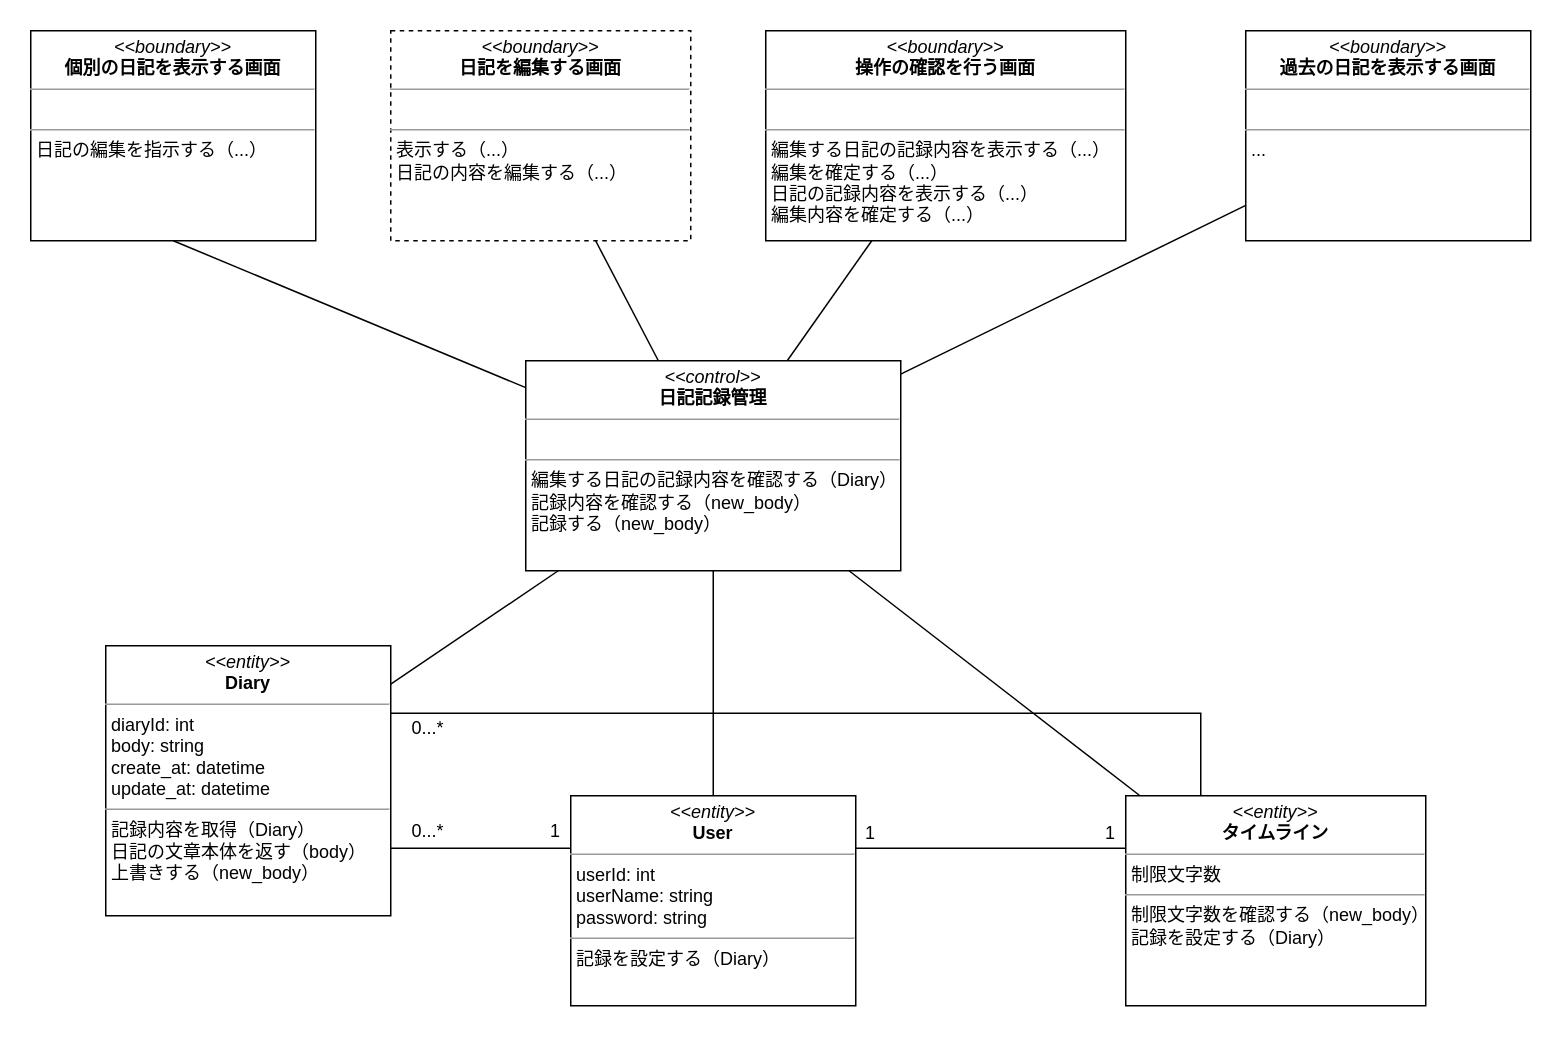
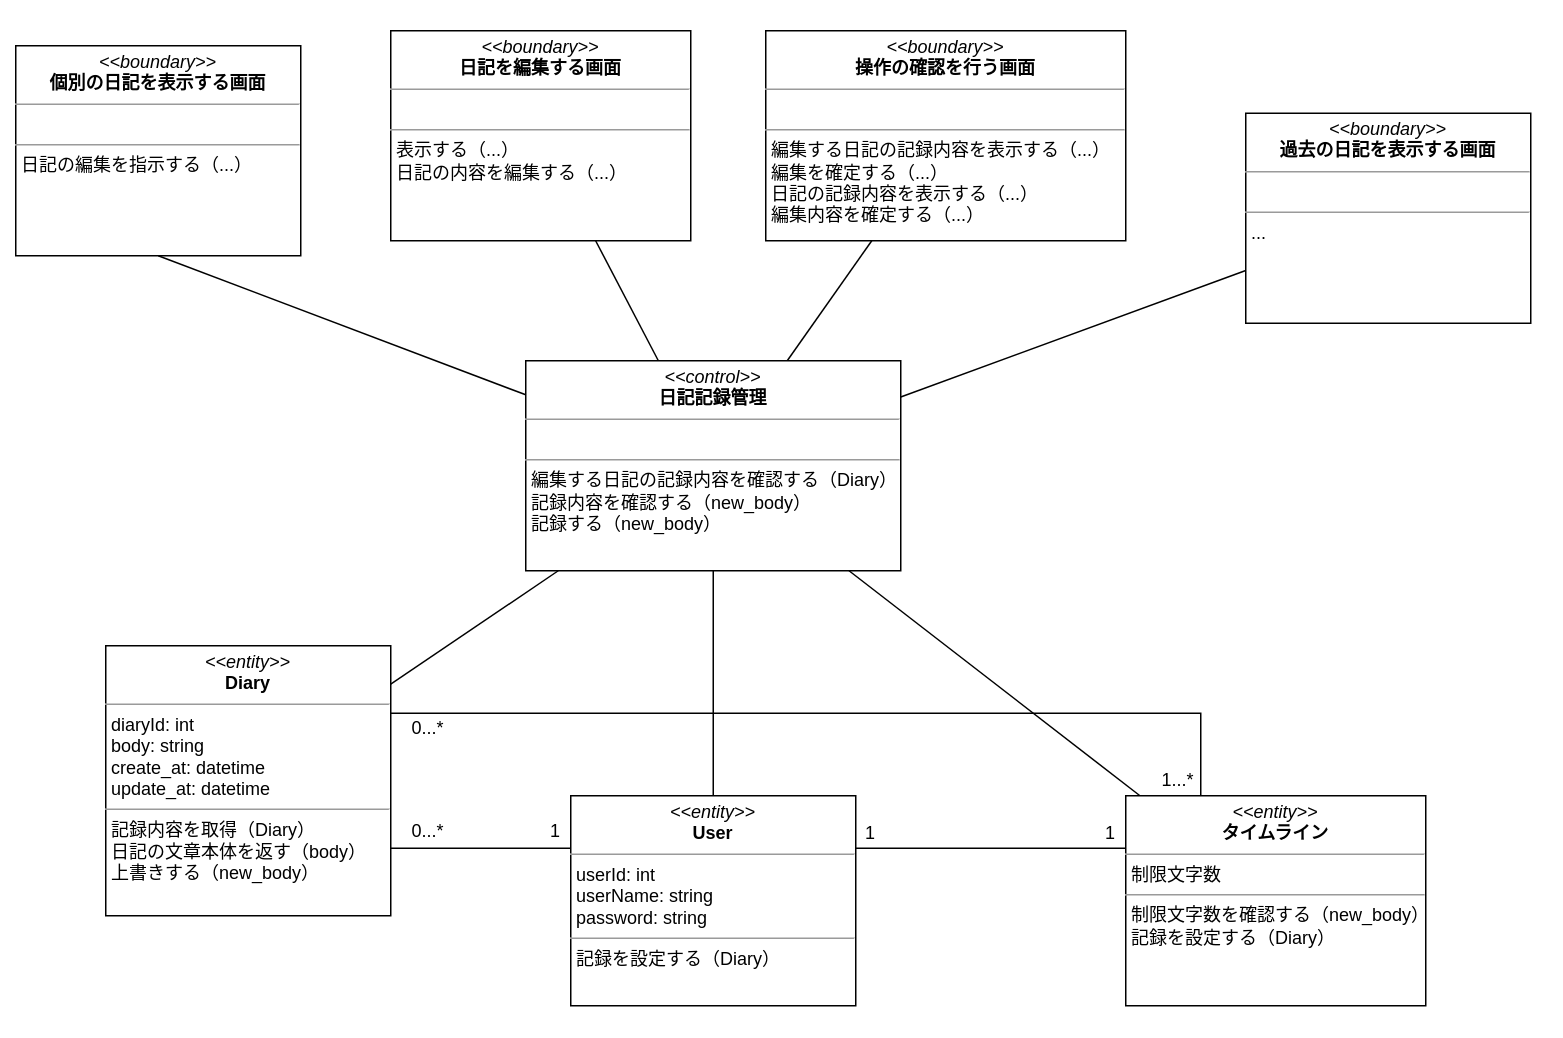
node "<<boundary>> 個別の日記を表示する画面 日記の編集を指示する（...）": moved (173, 136) -> (158, 151)
node "<<boundary>> 日記を編集する画面 表示する（...） 日記の内容を編集する（...）": style dashed -> solid
node "<<boundary>> 過去の日記を表示する画面 ...": moved (1388, 136) -> (1388, 218)
node "1...*": added
